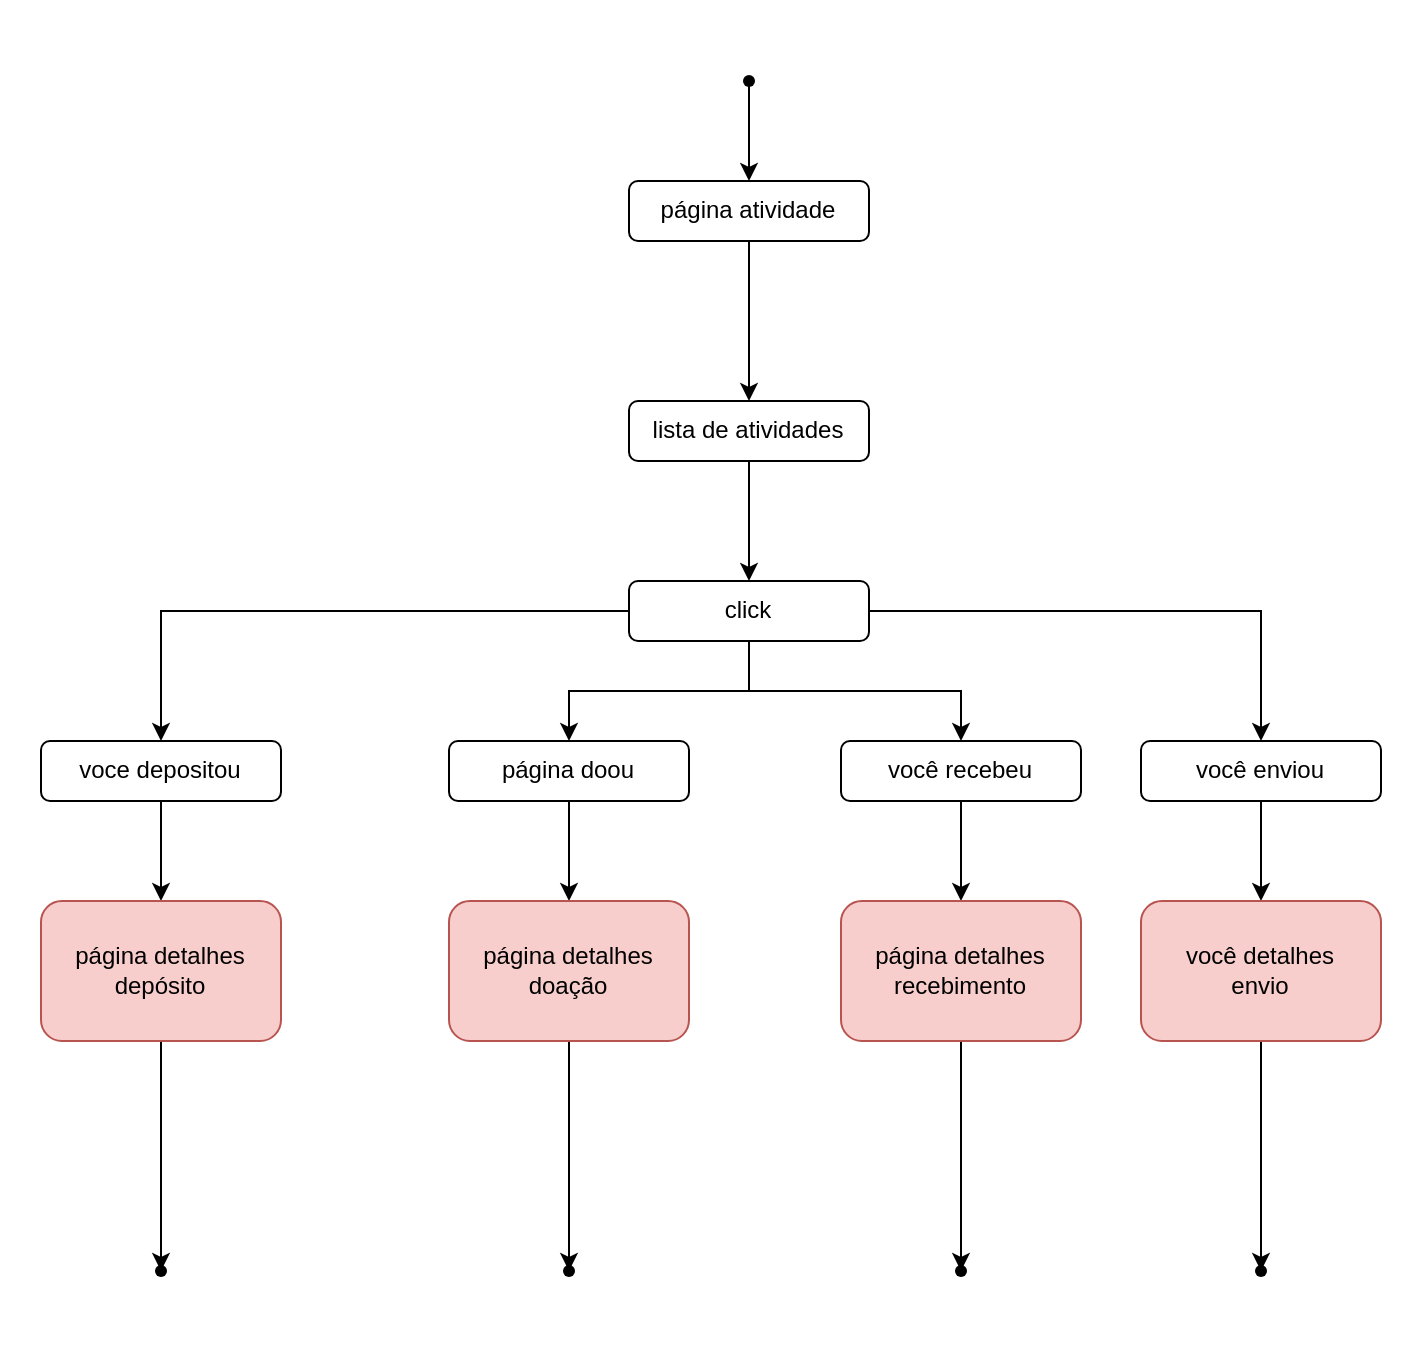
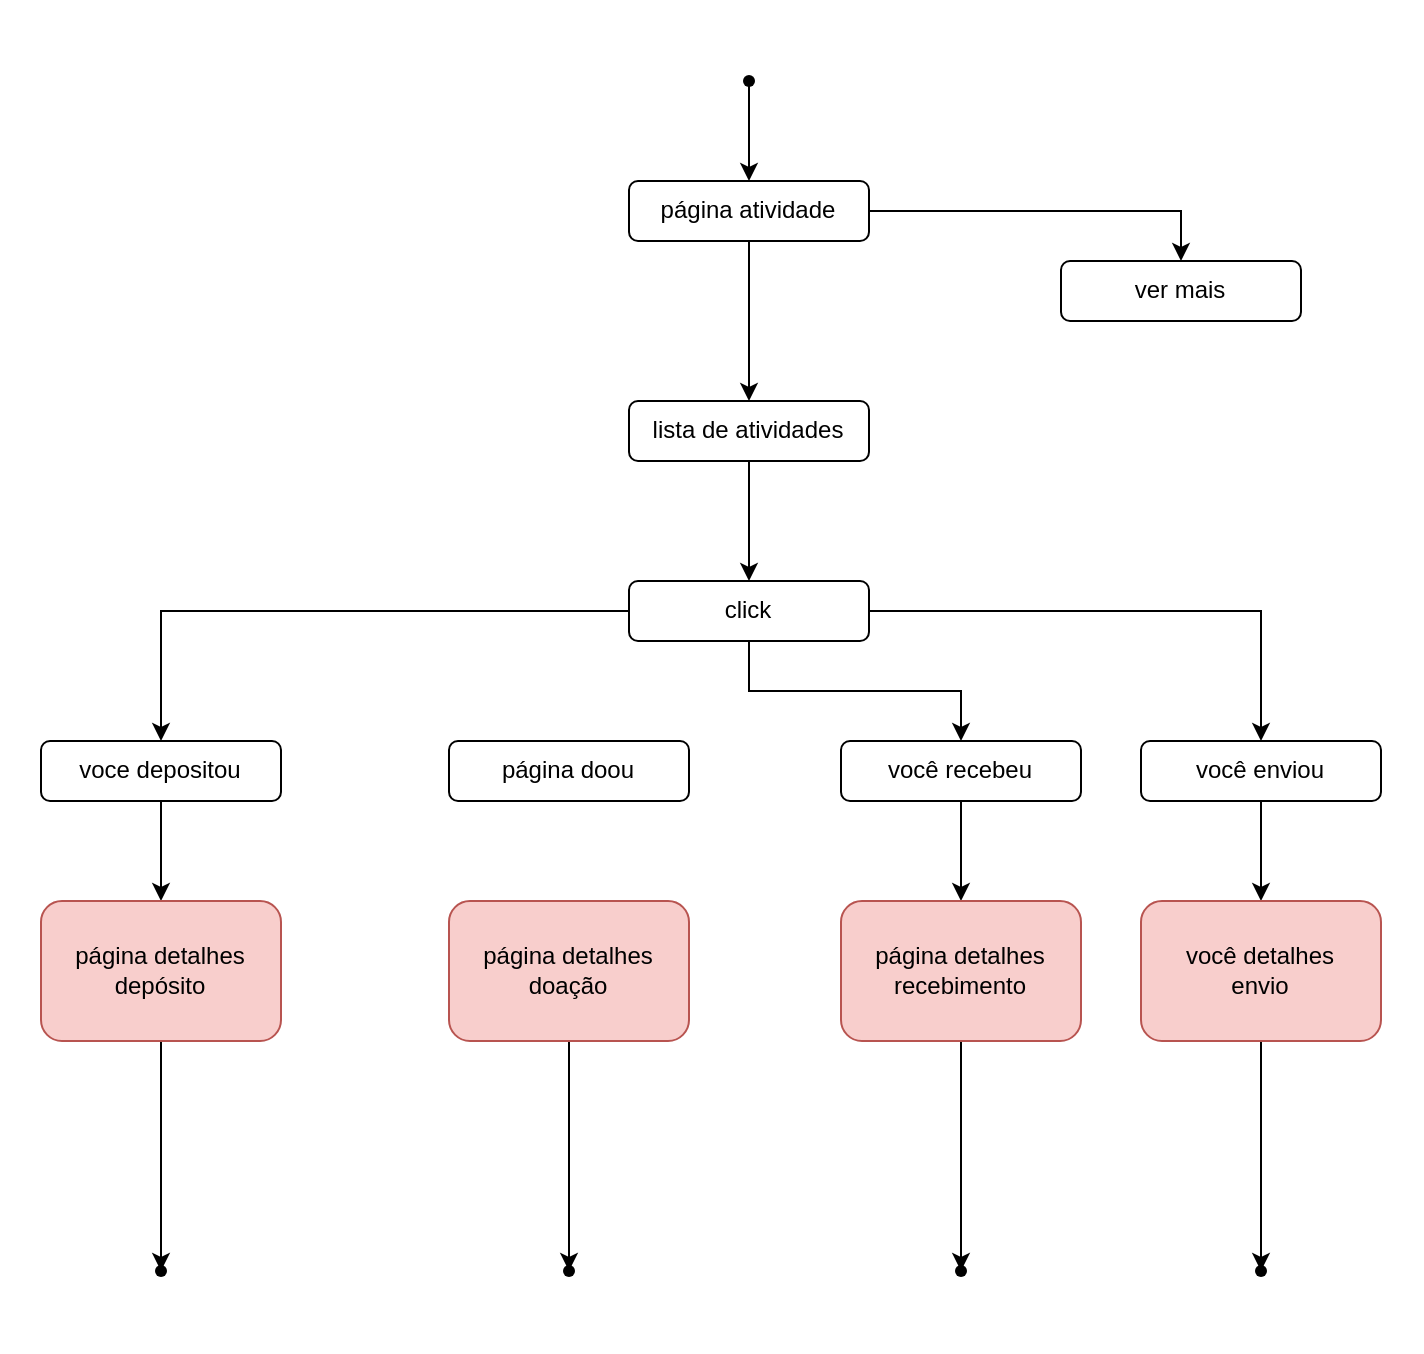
edge "página atividade" -> "ver mais": added
node "ver mais": added
edge "click" -> "página doou": removed
edge "página doou" -> "página detalhes doação": removed
